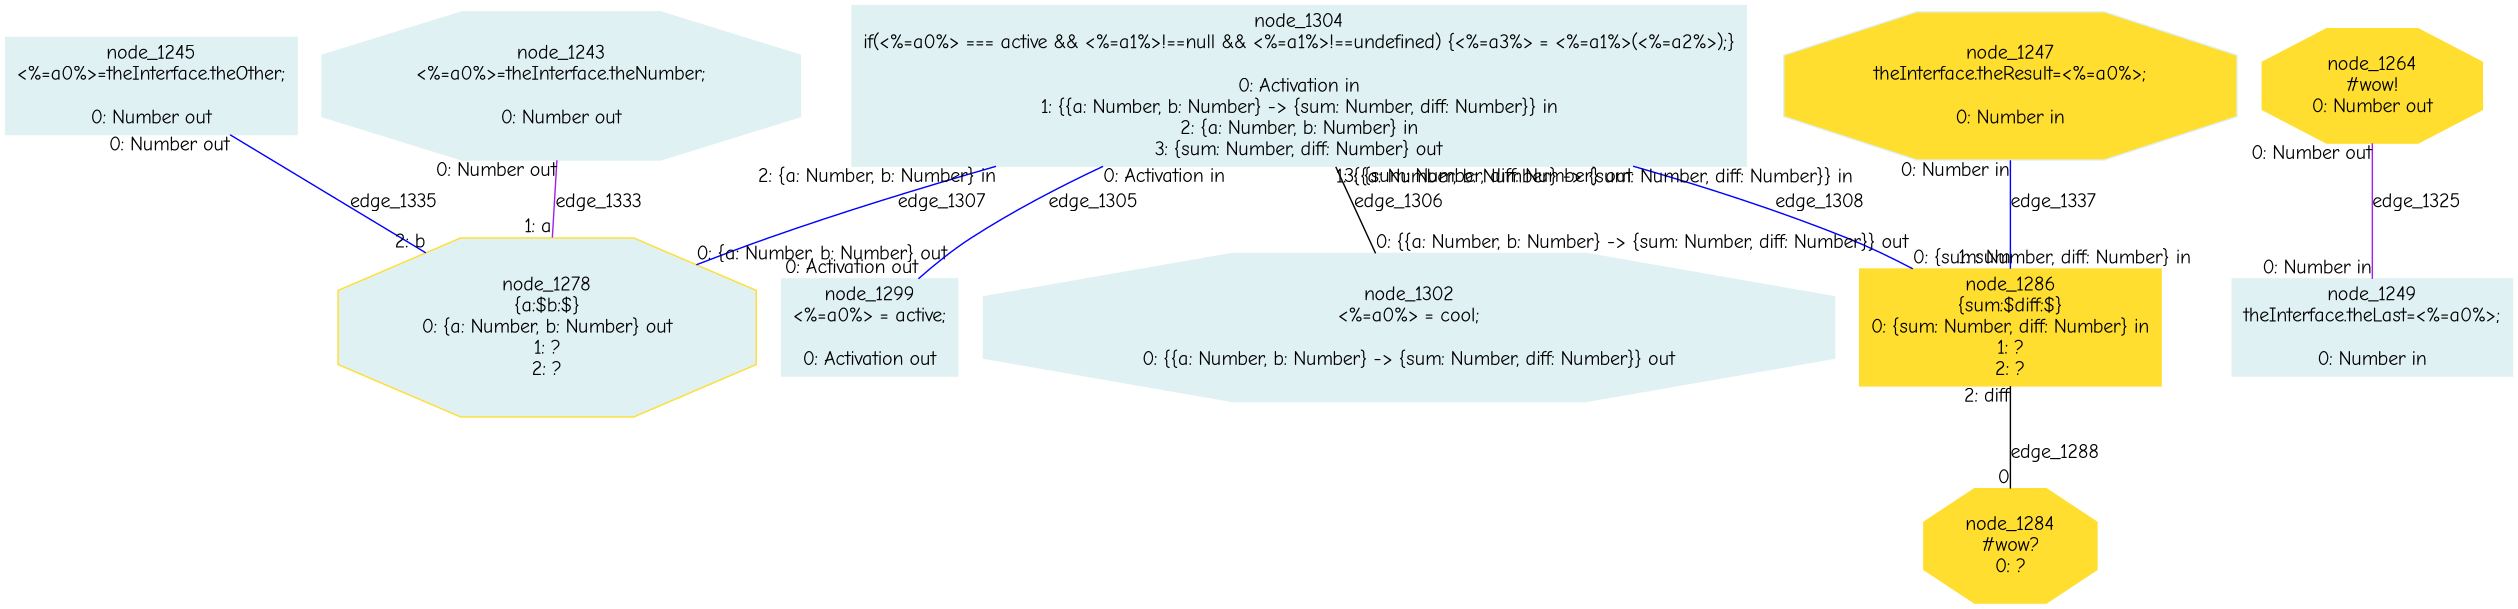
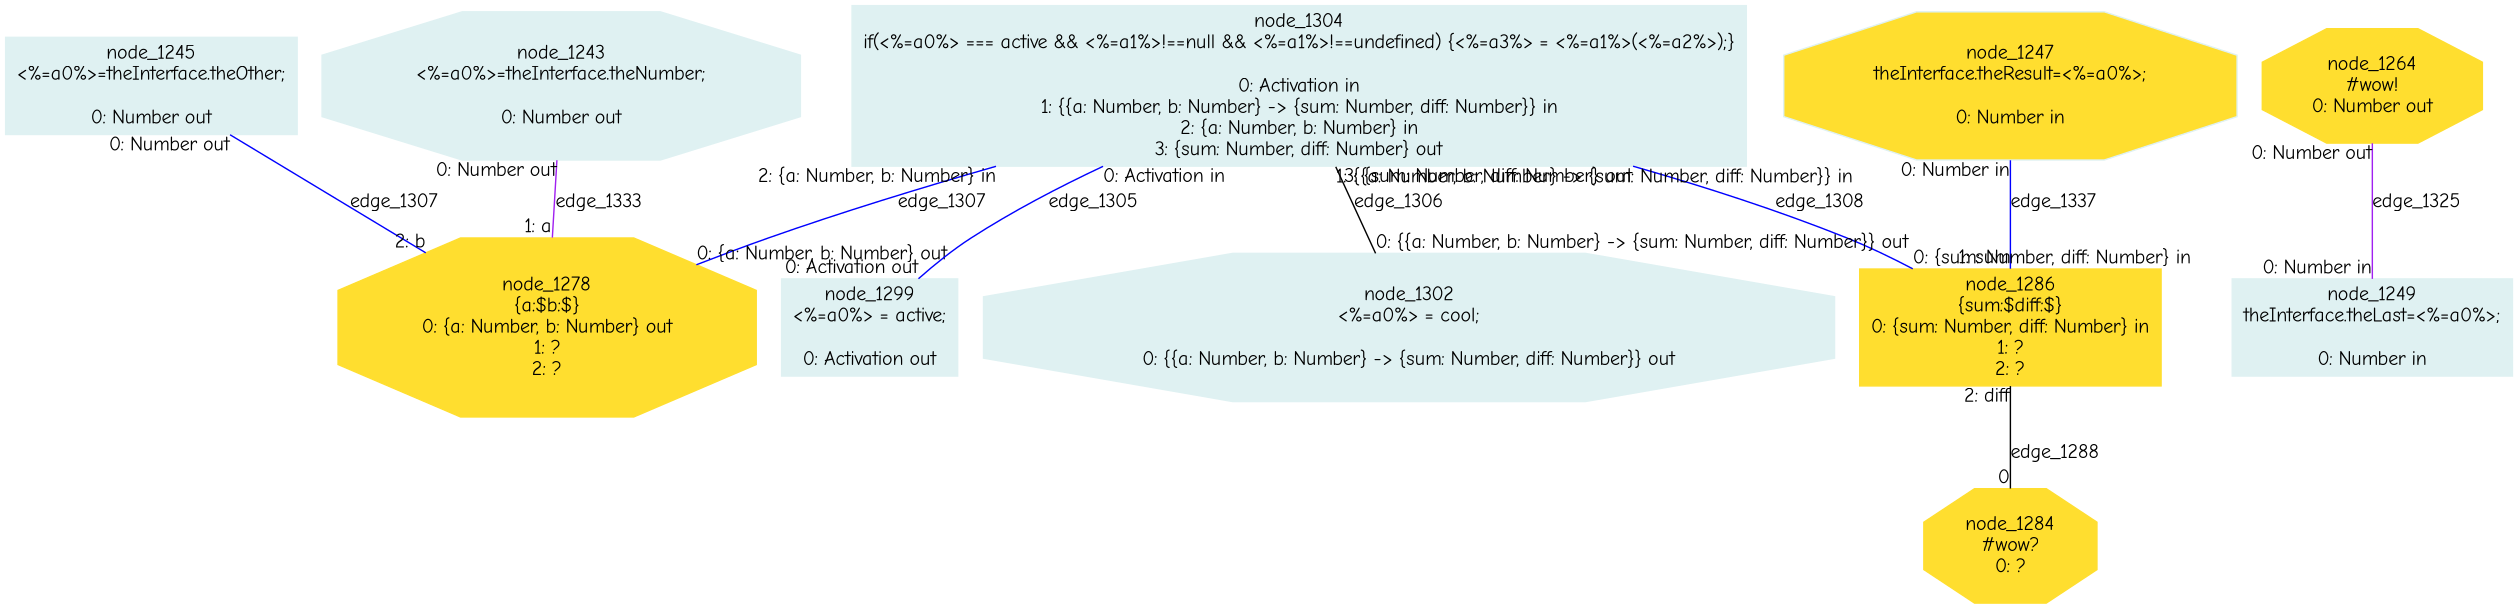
edge "node_1245 <%=a0%>=theInterface.theOther; 0: Number out" -- "node_1278 {a:$b:$} 0: {a: Number, b: Number} out 1: ? 2: ?": label "edge_1335" -> "edge_1307"
node "node_1278 {a:$b:$} 0: {a: Number, b: Number} out 1: ? 2: ?": fillcolor #dff1f2 -> #ffde2f
